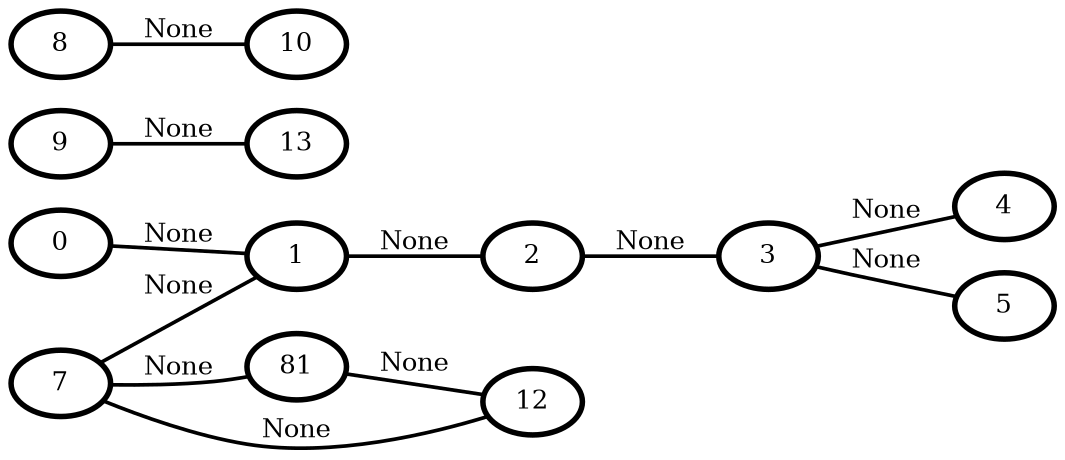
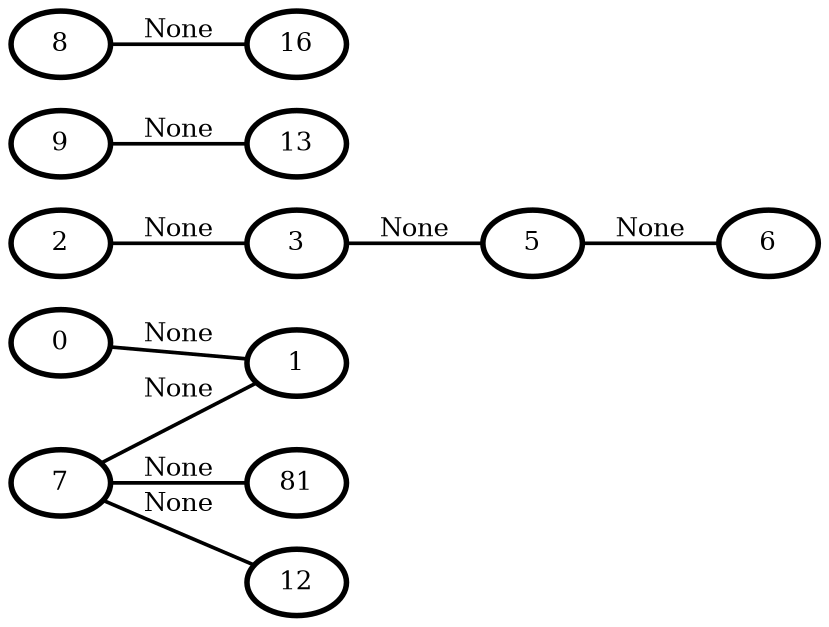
node "10": label "10" -> "16"
node "4": removed
node "6": added
edge "1" -- "2": removed, label "None"
edge "81" -- "12": removed, label "None"
